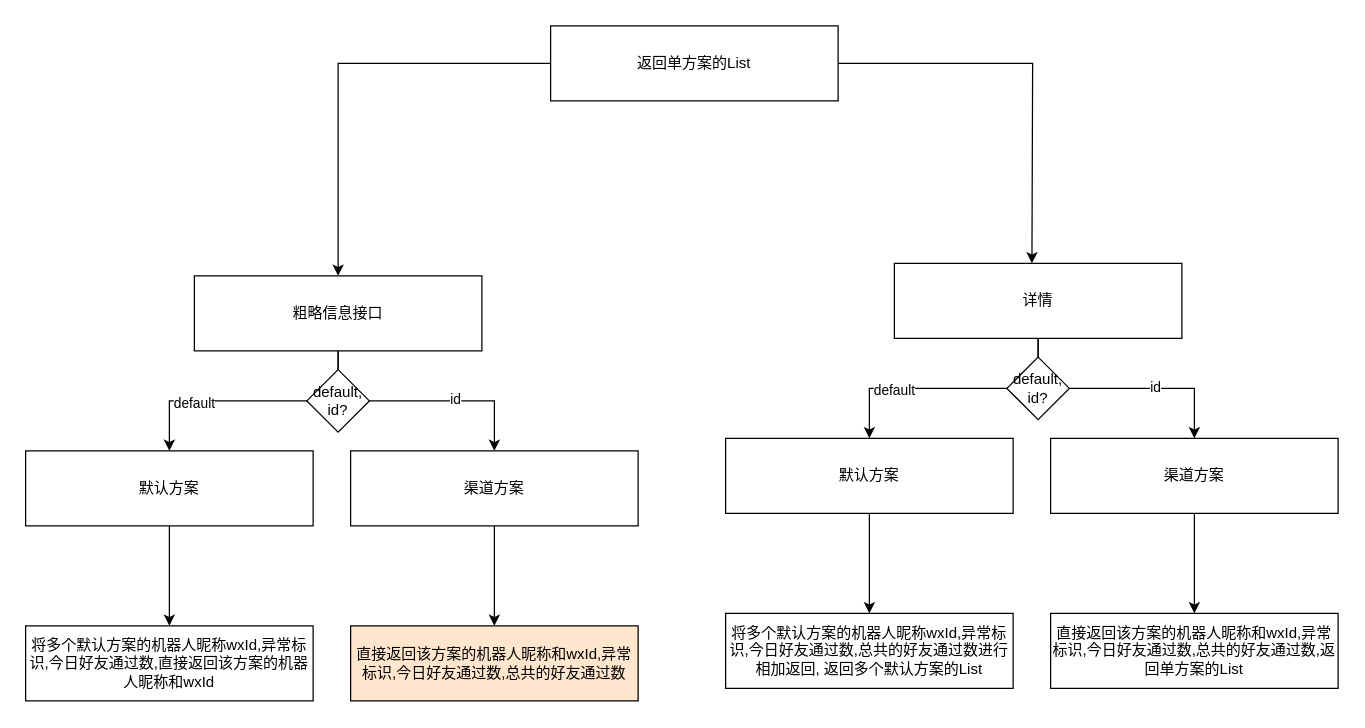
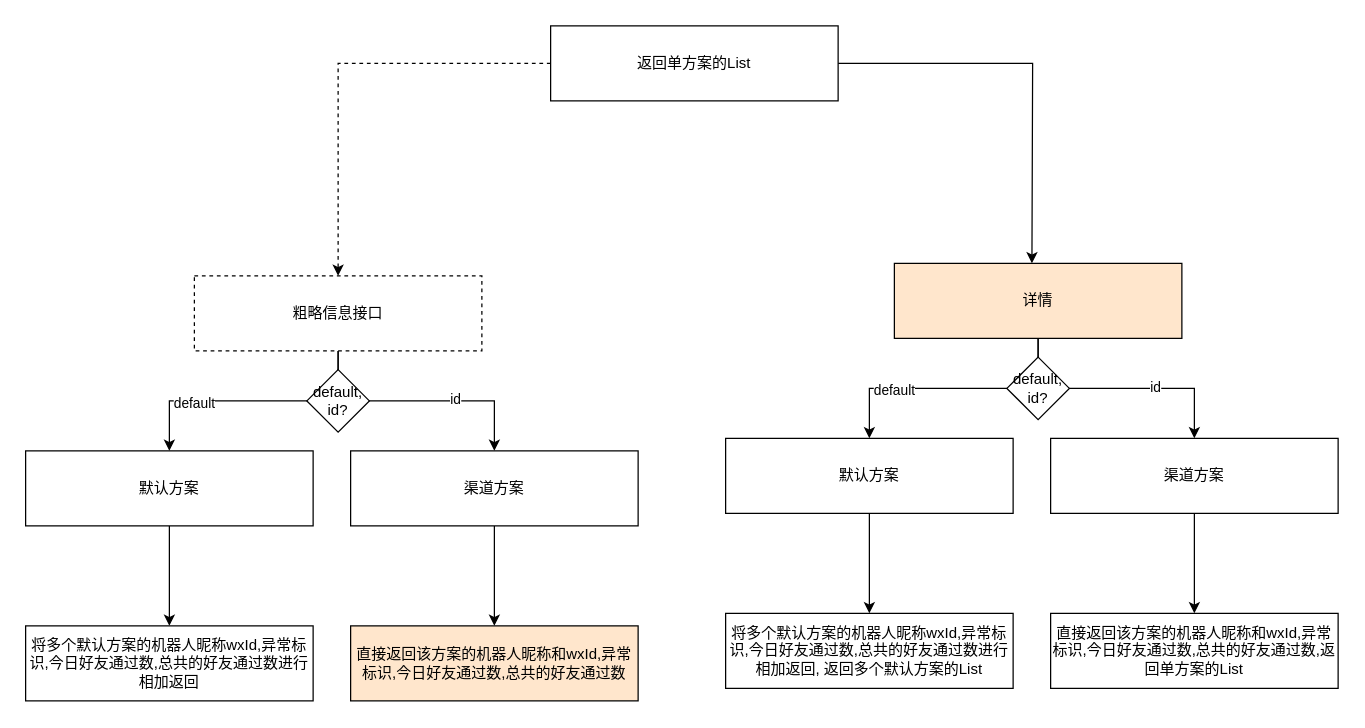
edge "返回单方案的List" -> "粗略信息接口": style solid -> dashed
node "详情": fillcolor #ffffff -> #ffe6cc
node "粗略信息接口": style solid -> dashed
node "将多个默认方案的机器人昵称wxId,异常标识,今日好友通过数,直接返回该方案的机器人昵称和wxId": label "将多个默认方案的机器人昵称wxId,异常标识,今日好友通过数,直接返回该方案的机器人昵称和wxId" -> "将多个默认方案的机器人昵称wxId,异常标识,今日好友通过数,总共的好友通过数进行相加返回"
